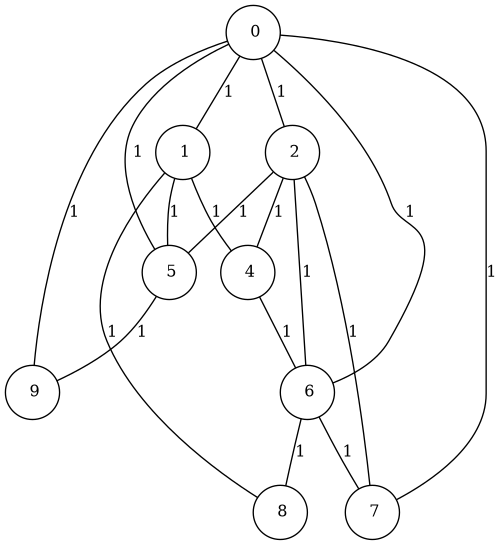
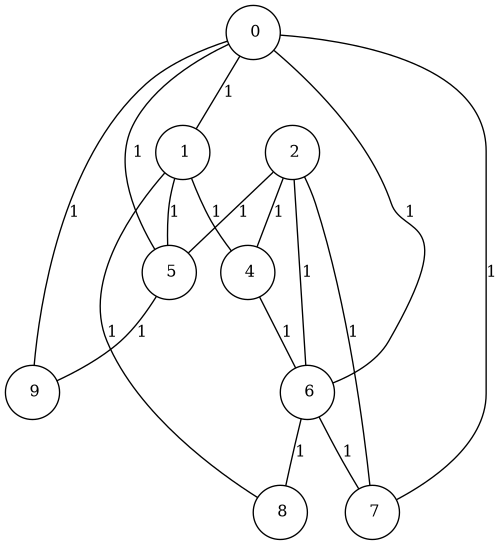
edge "0" -- "2": removed, label "1"
